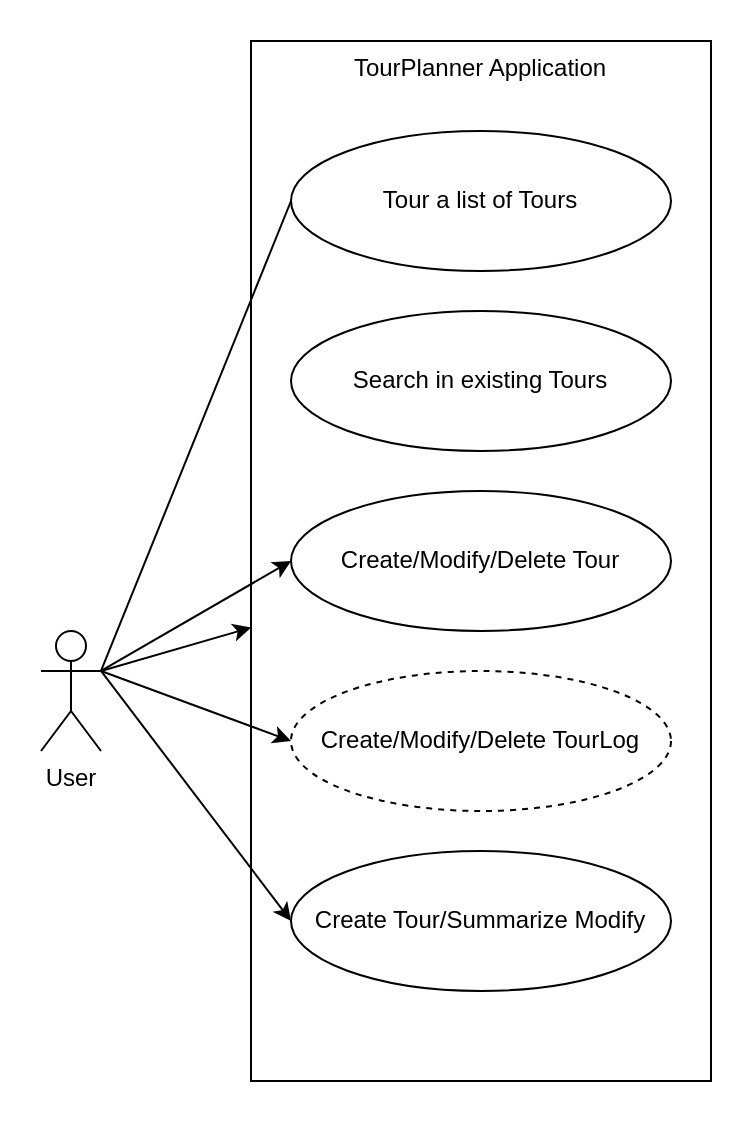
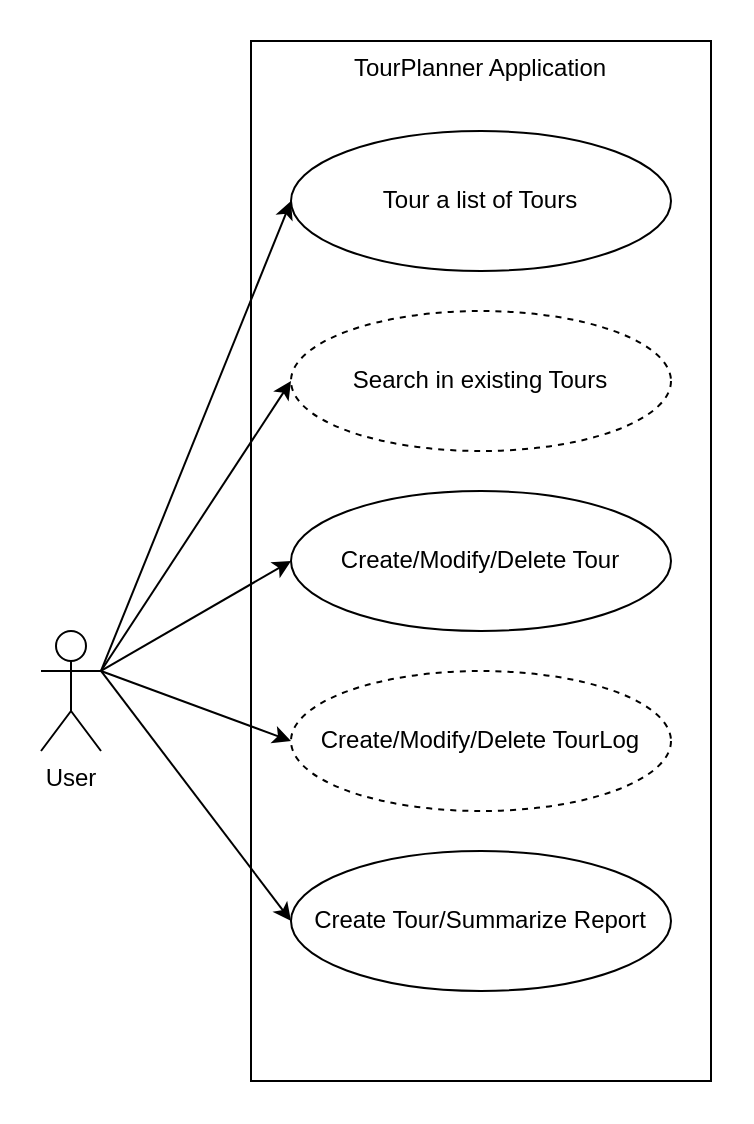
edge "Tour a list of Tours" -- "User": arrowhead none -> classic
node "Search in existing Tours": style solid -> dashed
edge "User" -> "TourPlanner Application": now "User" -> "Search in existing Tours"
node "Create Tour/Summarize Modify": label "Create Tour/Summarize Modify" -> "Create Tour/Summarize Report"
